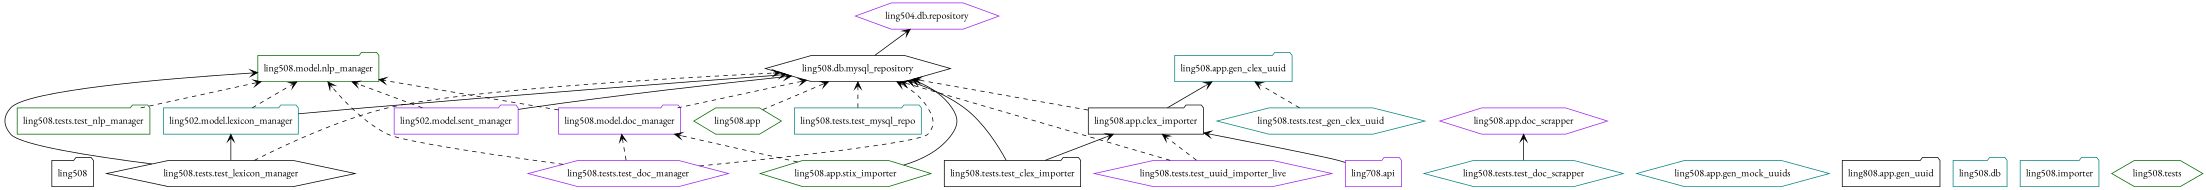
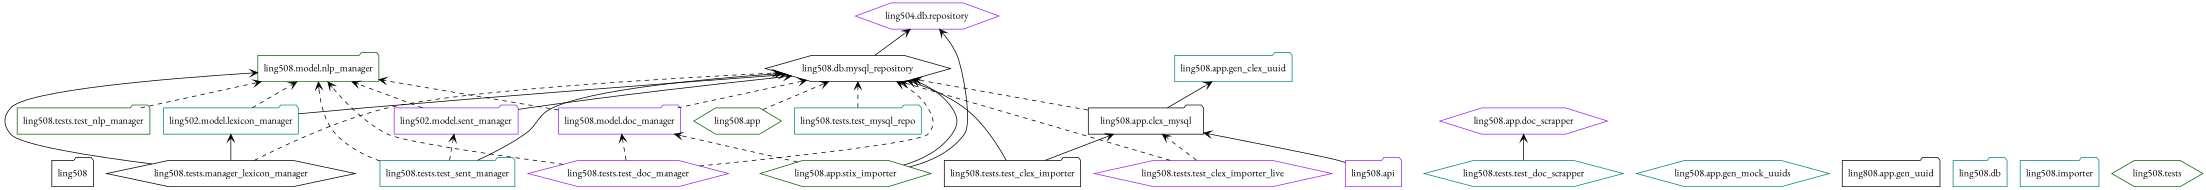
edge "ling508.app.stix_importer" -> "ling504.db.repository": added
node "ling508.app.clex_importer": label "ling508.app.clex_importer" -> "ling508.app.clex_mysql"
node "ling508.tests.test_gen_clex_uuid": removed
node "ling508.tests.test_lexicon_manager": label "ling508.tests.test_lexicon_manager" -> "ling508.tests.manager_lexicon_manager"
node "ling508.tests.test_sent_manager": added
node "ling508.tests.test_uuid_importer_live": label "ling508.tests.test_uuid_importer_live" -> "ling508.tests.test_clex_importer_live"
node "ling708.api": label "ling708.api" -> "ling508.api"
